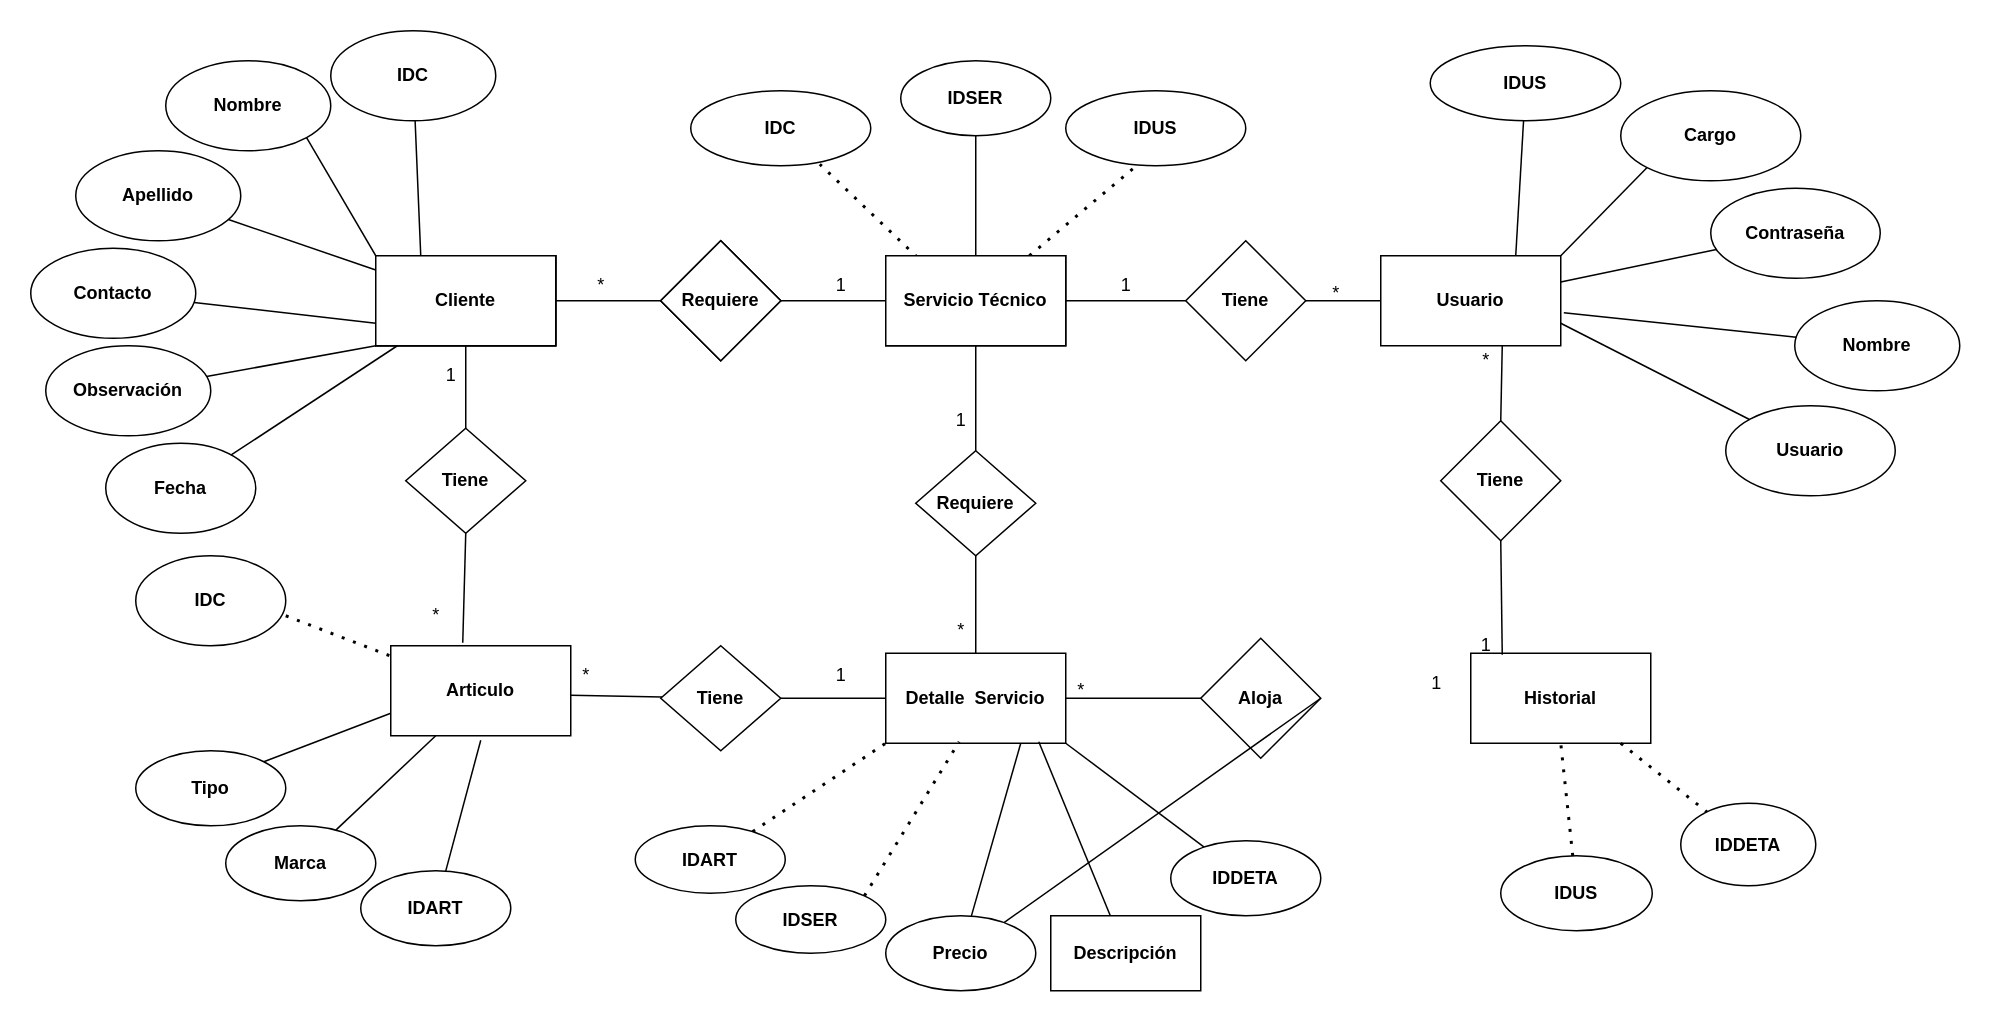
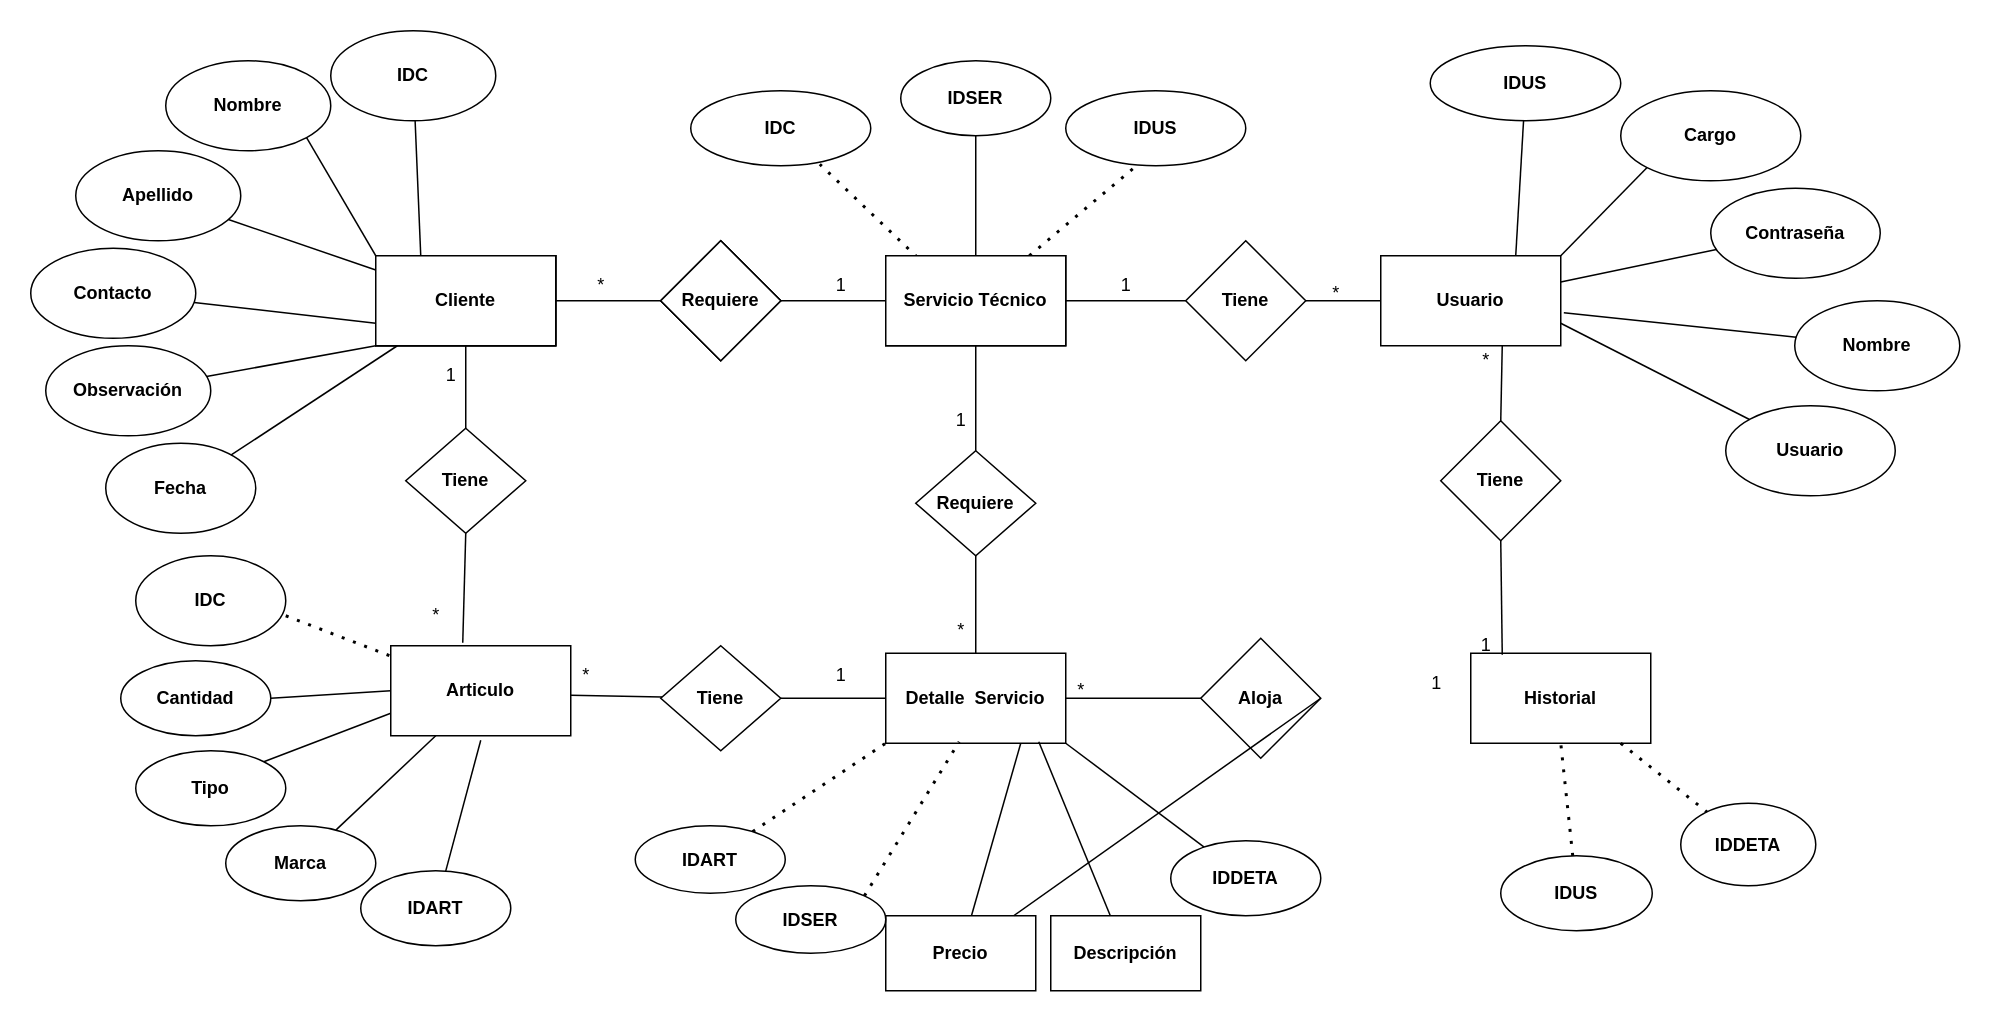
edge "Articulo" -- "Cantidad": added
node "Cantidad": added
node "Precio": shape ellipse -> rectangle
